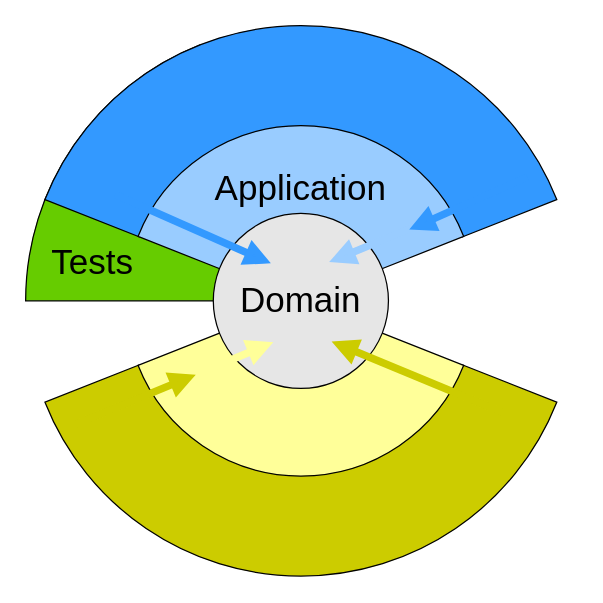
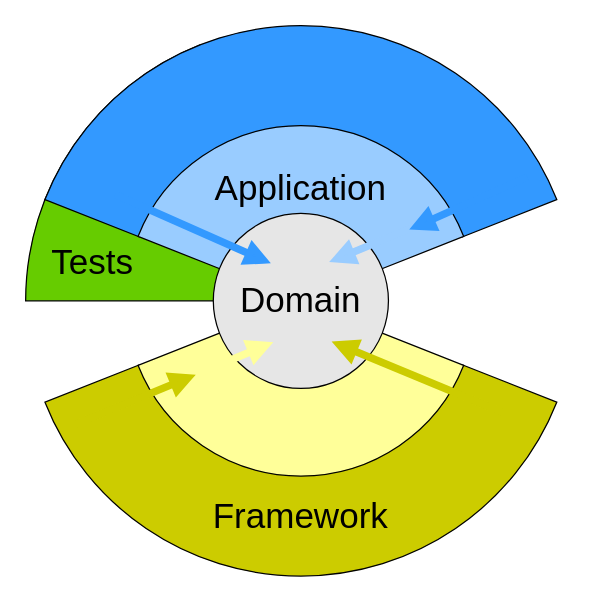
node "Framework": added
